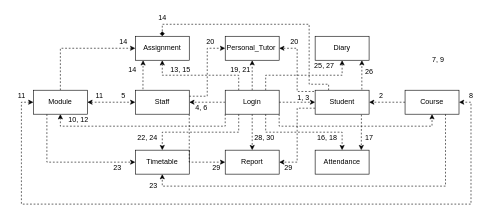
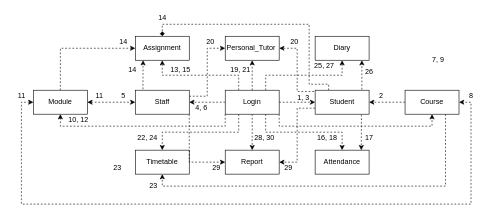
edge "Module" -> "Timetable": removed
